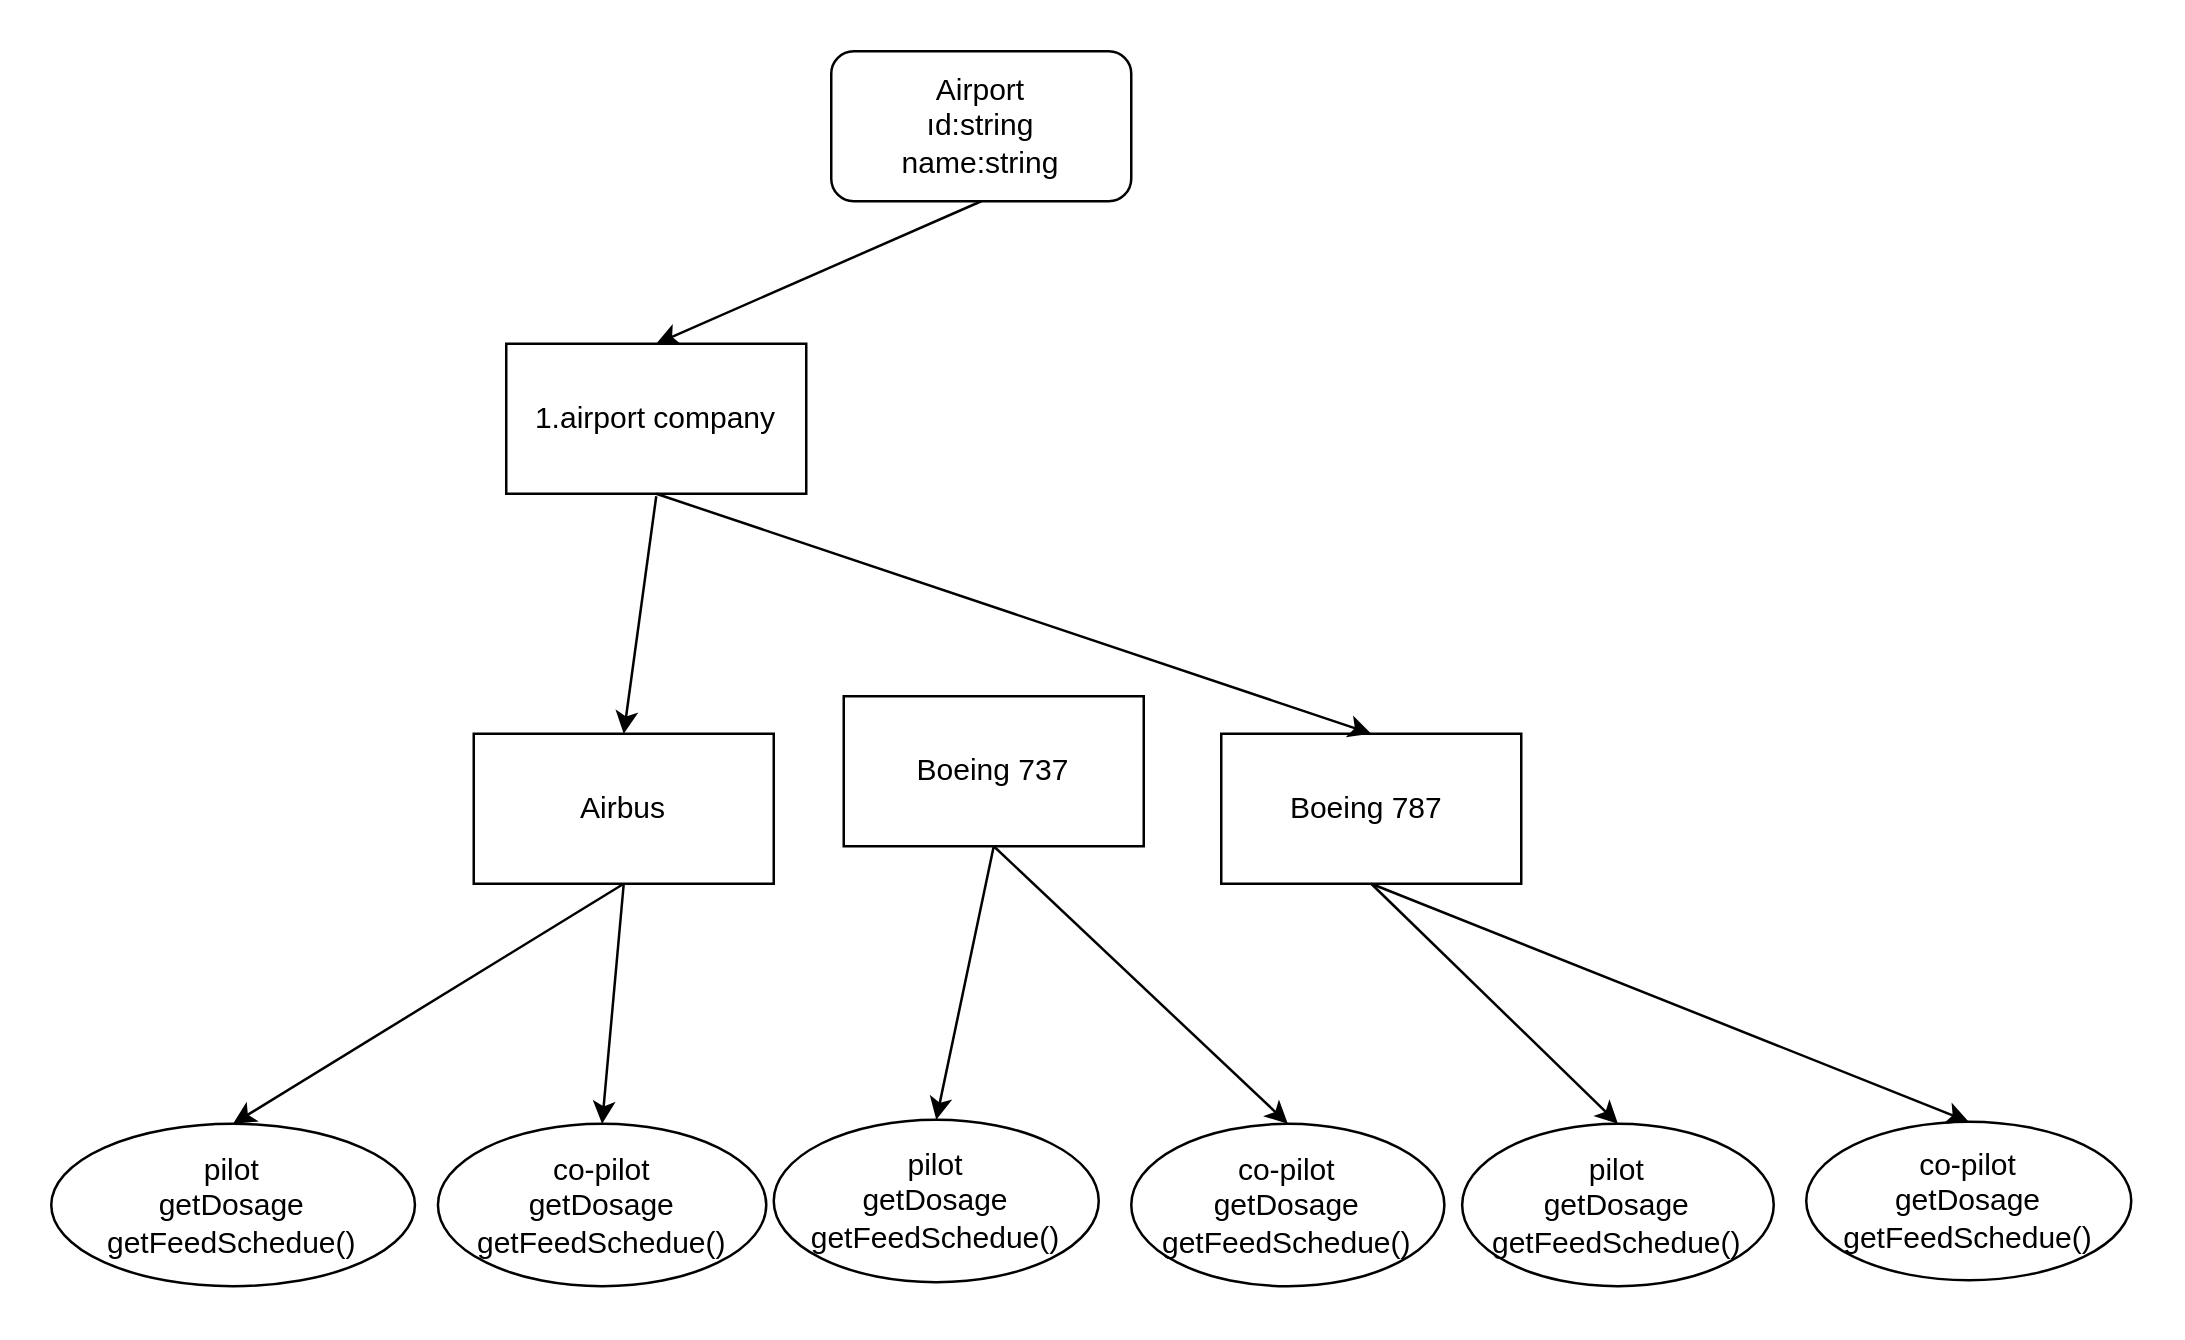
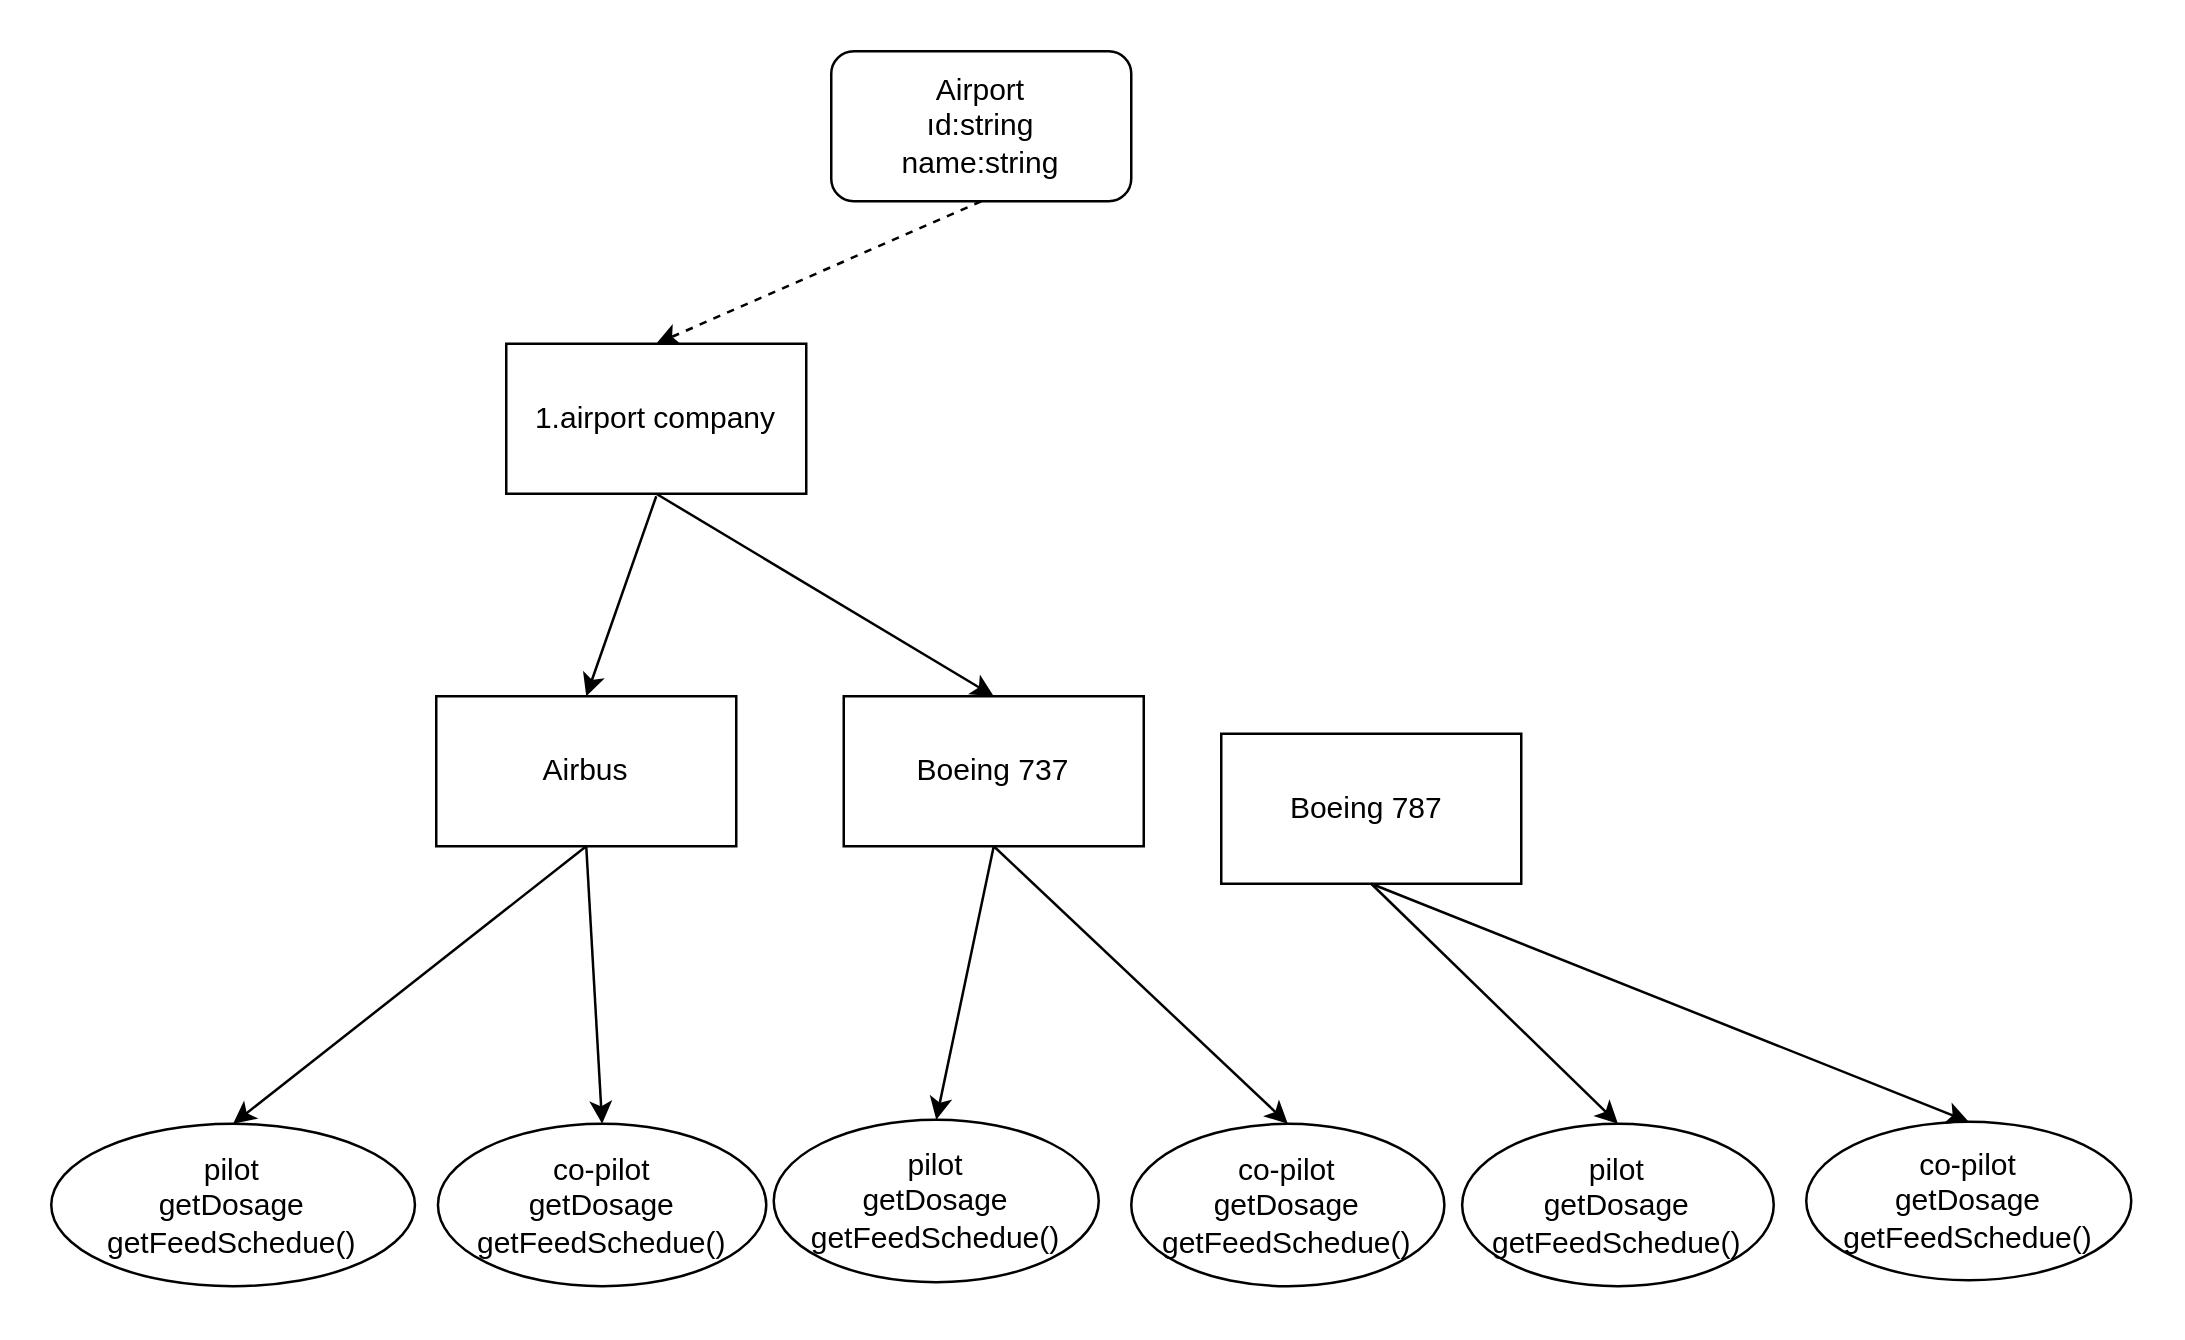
edge "Airport ıd:string name:string" -> "1.airport company": style solid -> dashed
edge "1.airport company" -> "Boeing 737": added
edge "1.airport company" -> "Boeing 787": removed
node "Airbus": moved (624, 809) -> (586, 771)
